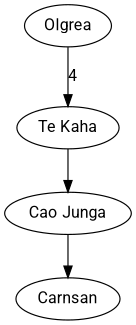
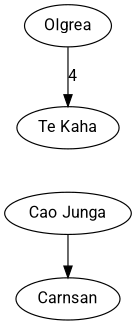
edge "Te Kaha" -> "Cao Junga": removed
